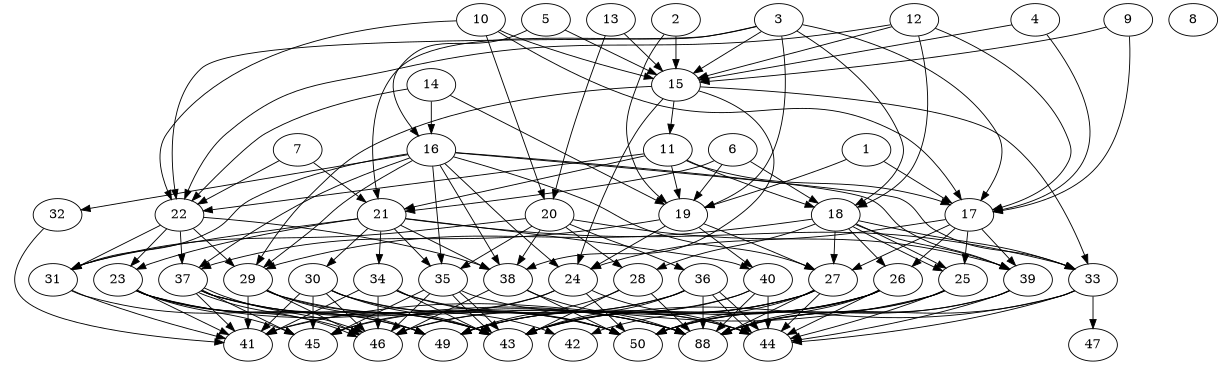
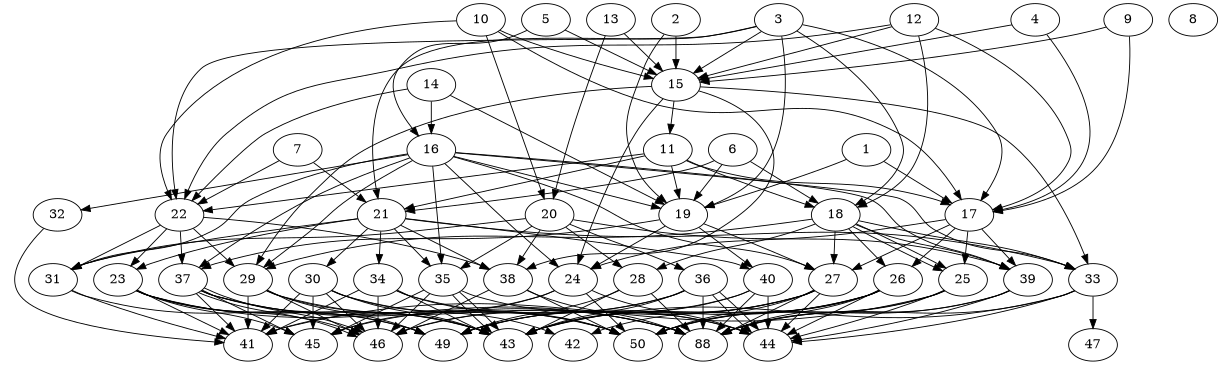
edge "16" -> "38": now "16" -> "19"
